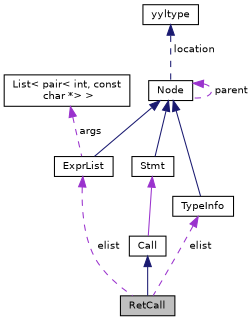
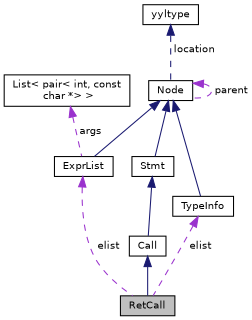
edge "Call" -> "Stmt": color darkorchid3 -> midnightblue
